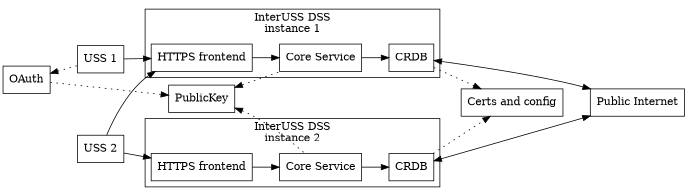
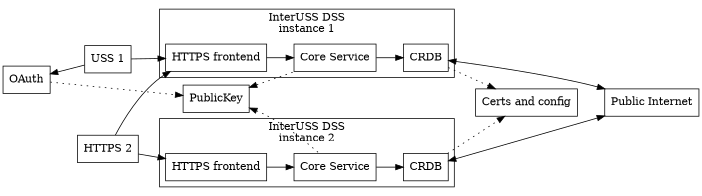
edge "USS 1" -> "OAuth": style dotted -> solid
node "USS 2": label "USS 2" -> "HTTPS 2"
